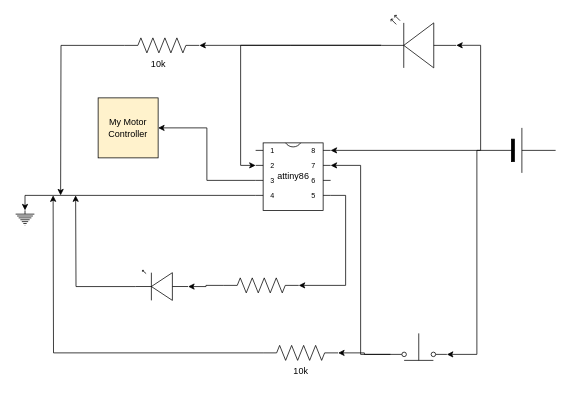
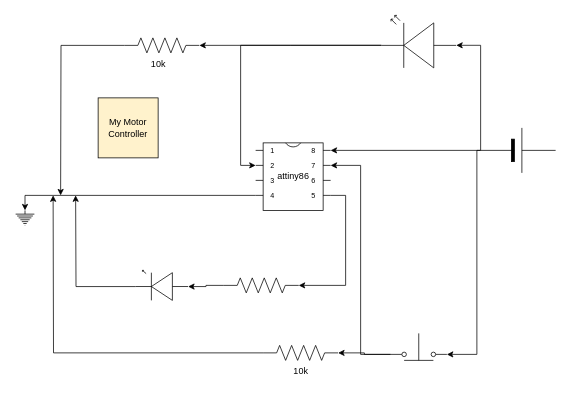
edge "attiny86" -> "My Motor Controller": removed
